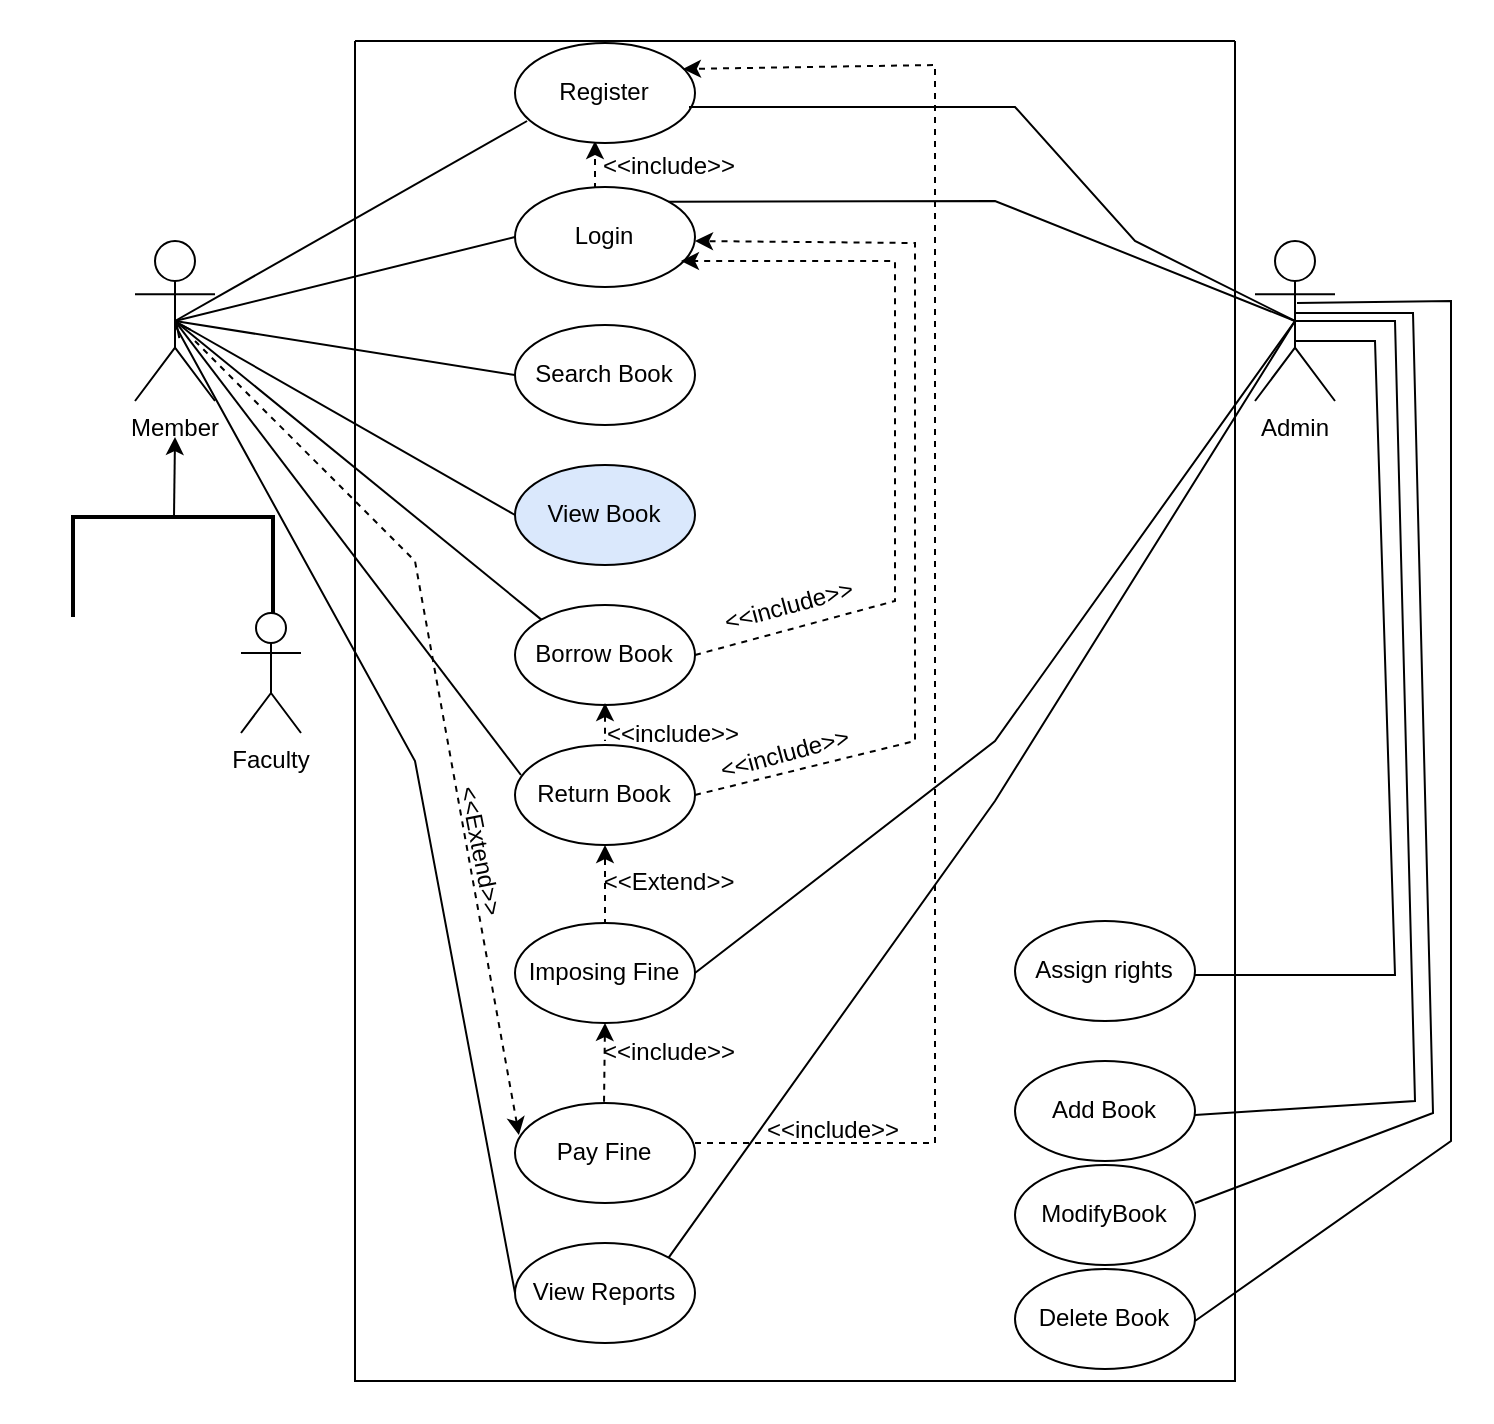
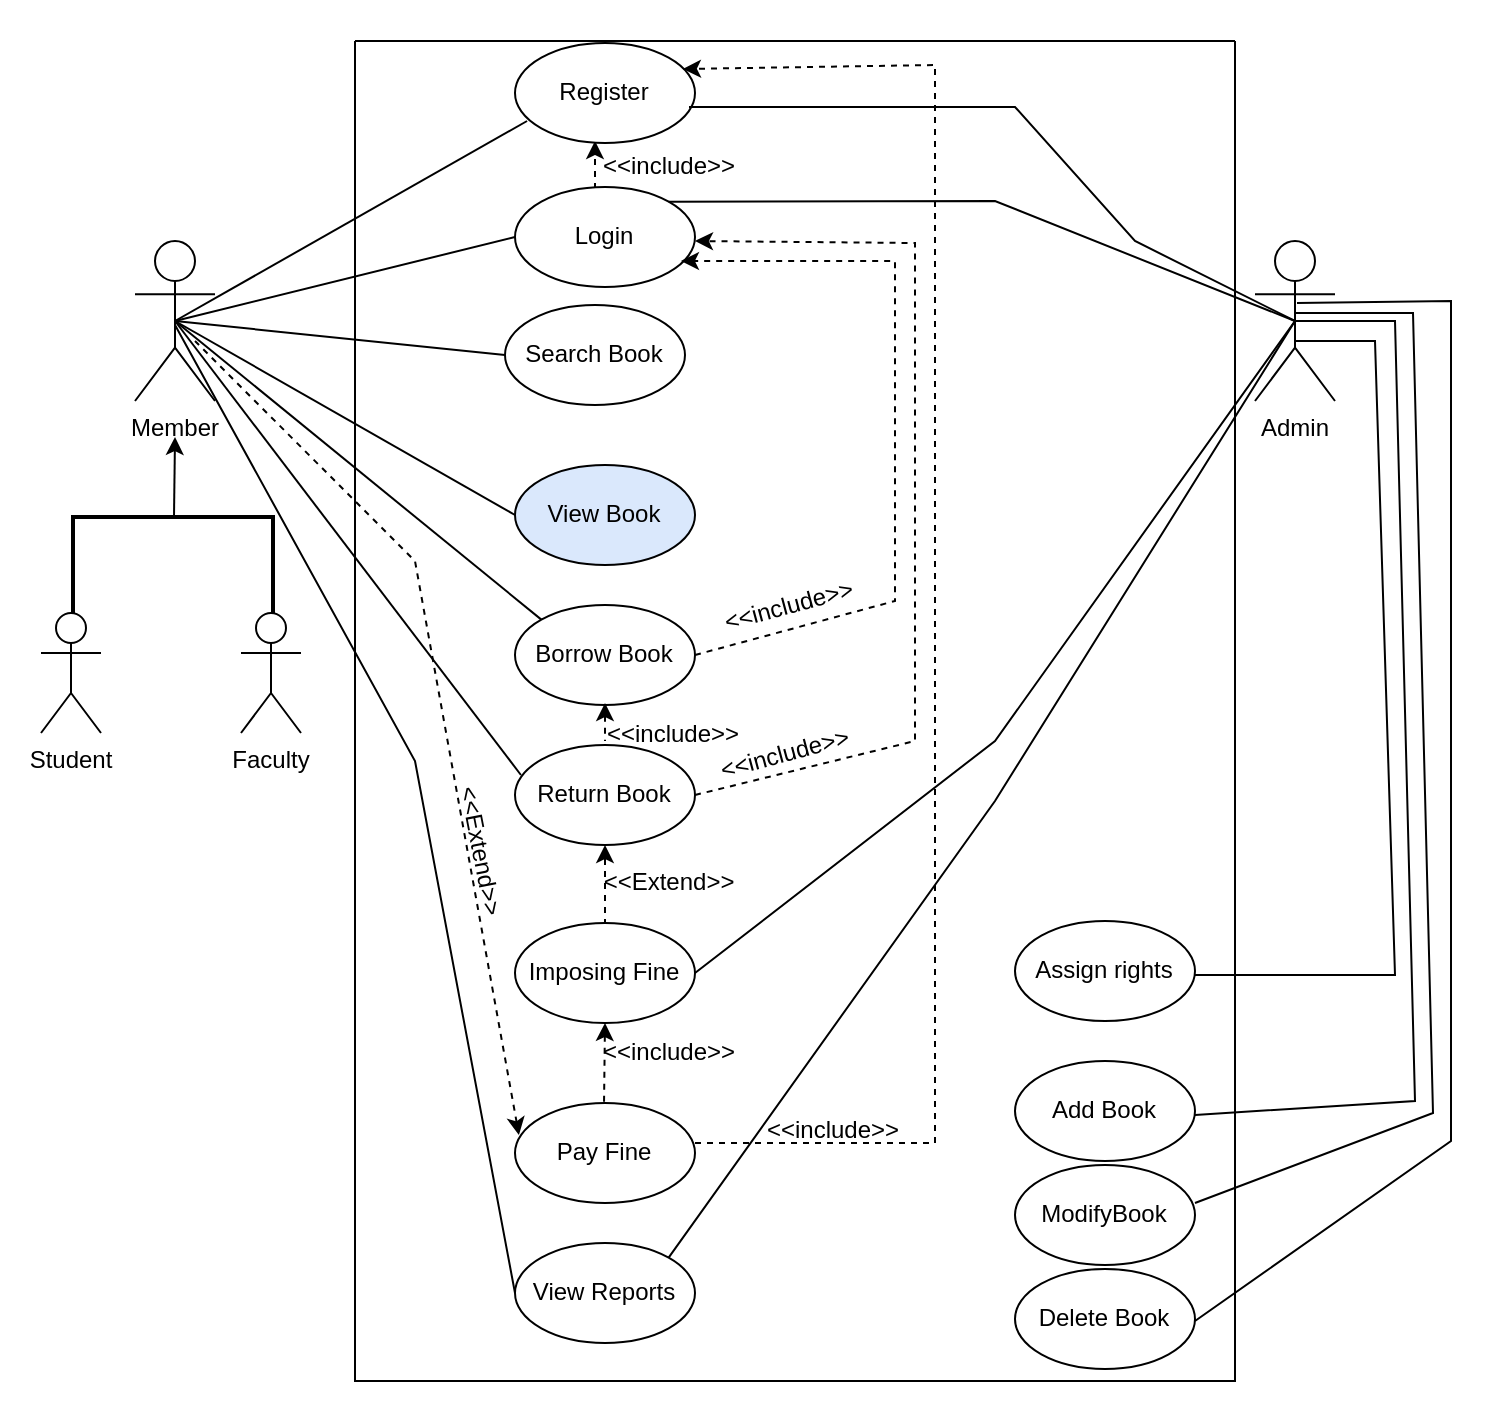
edge "Return Book" -> "Member": arrowhead open -> none
node "Search Book": moved (605, 375) -> (595, 355)
node "Student": added
